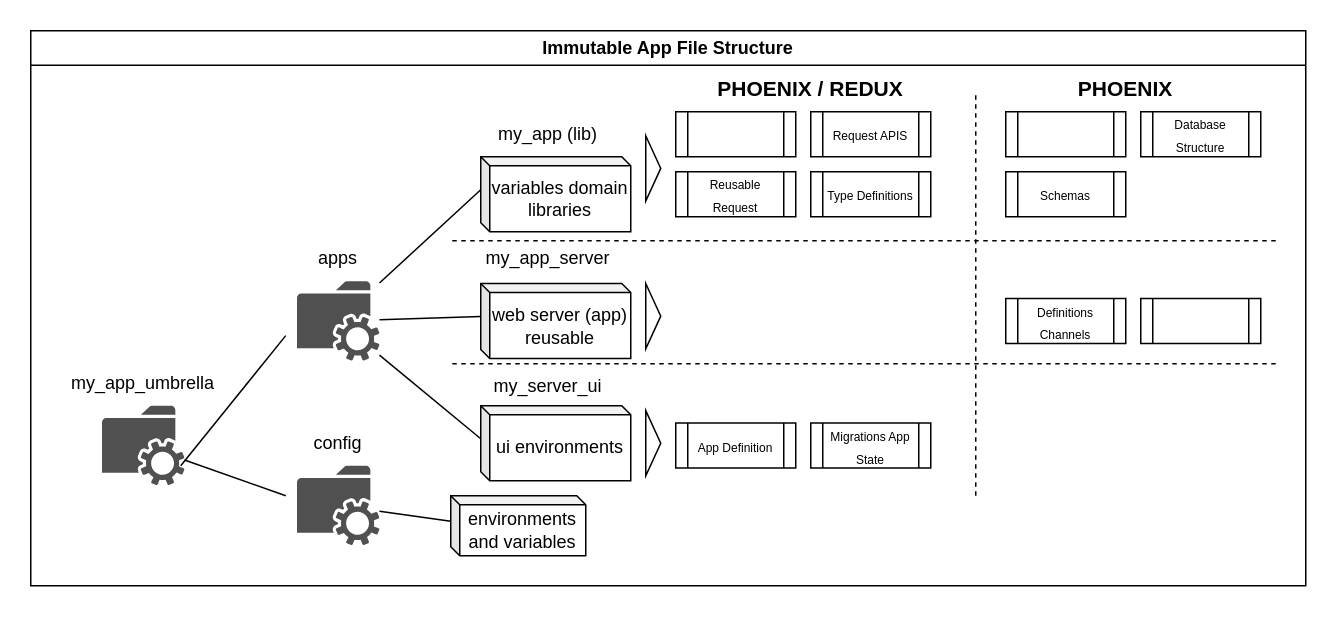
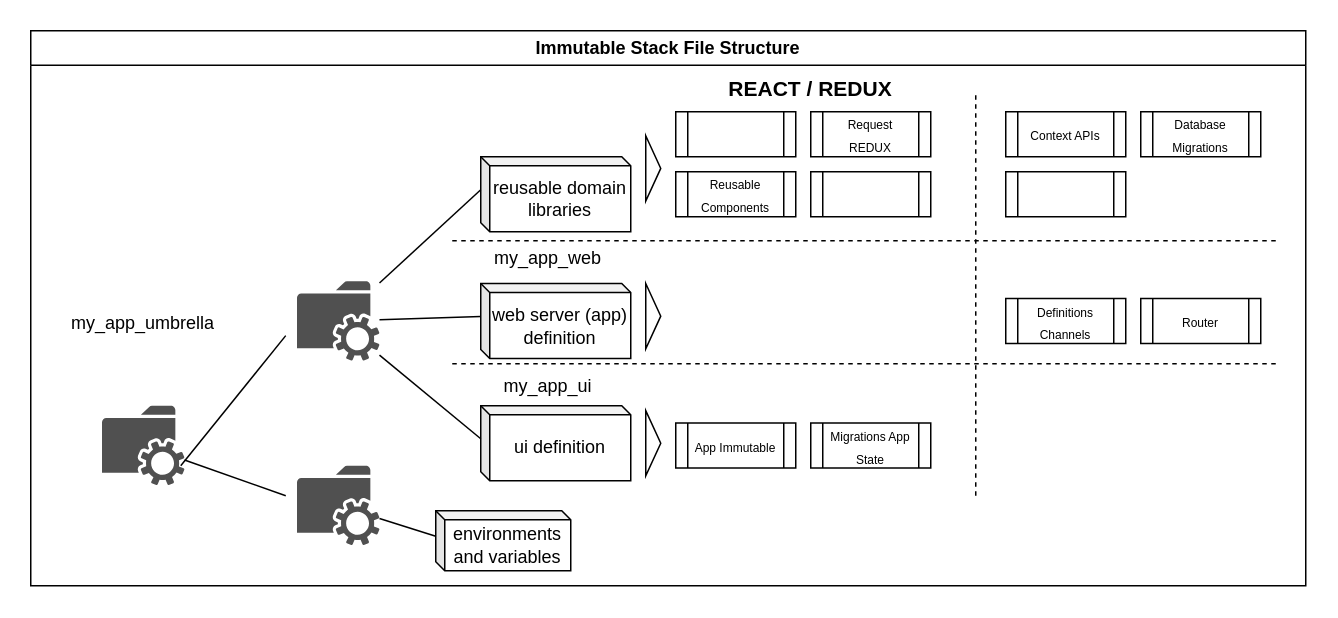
node "Immutable App File Structure": label "Immutable App File Structure" -> "Immutable Stack File Structure"
node "PHOENIX / REDUX": label "PHOENIX / REDUX" -> "REACT / REDUX"
node "PHOENIX": removed
node "my_app (lib)": removed
node "Request APIS": label "Request APIS" -> "Request REDUX"
node "Context APIs": added
node "Database Structure": label "Database Structure" -> "Database Migrations"
node "Reusable Request": label "Reusable Request" -> "Reusable Components"
node "Type Definitions": removed
node "Schemas": removed
node "variables domain libraries": label "variables domain libraries" -> "reusable domain libraries"
node "apps": removed
node "my_app_server": label "my_app_server" -> "my_app_web"
node "Router": added
node "web server (app) reusable": label "web server (app) reusable" -> "web server (app) definition"
node "my_app_umbrella": moved (143, 383) -> (143, 323)
node "my_server_ui": label "my_server_ui" -> "my_app_ui"
node "config": removed
node "App Definition": label "App Definition" -> "App Immutable"
node "ui environments": label "ui environments" -> "ui definition"
node "environments and variables": moved (518, 526) -> (503, 541)
